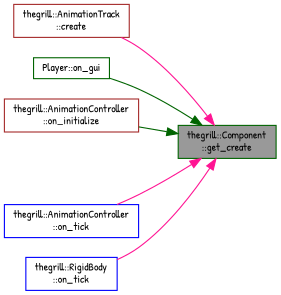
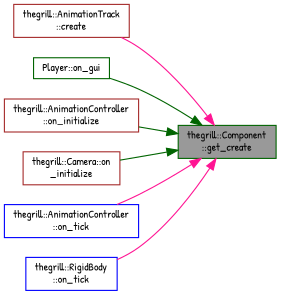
node "thegrill::Camera::on _initialize": added
